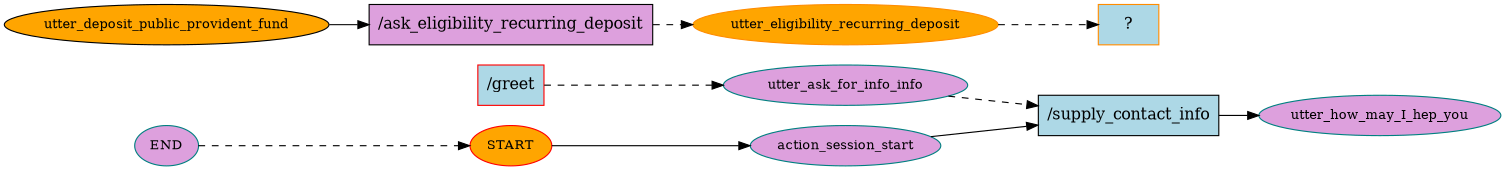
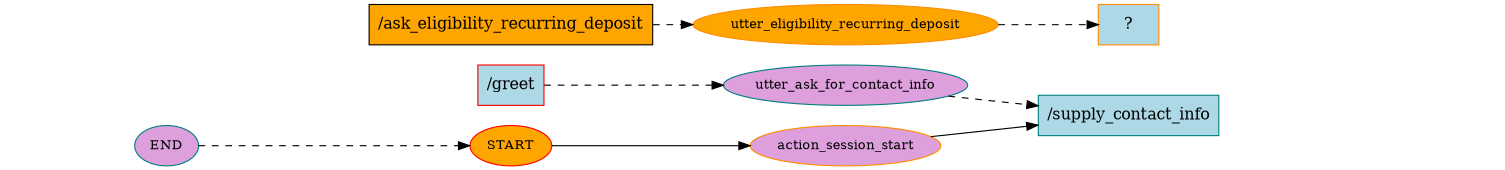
node "utter_deposit_public_provident_fund": removed
node "/ask_eligibility_recurring_deposit": fillcolor plum -> orange
node "utter_ask_for_info_info": label "utter_ask_for_info_info" -> "utter_ask_for_contact_info"
node "/supply_contact_info": color black -> teal
node "utter_how_may_I_hep_you": removed
node "action_session_start": color teal -> darkorange
